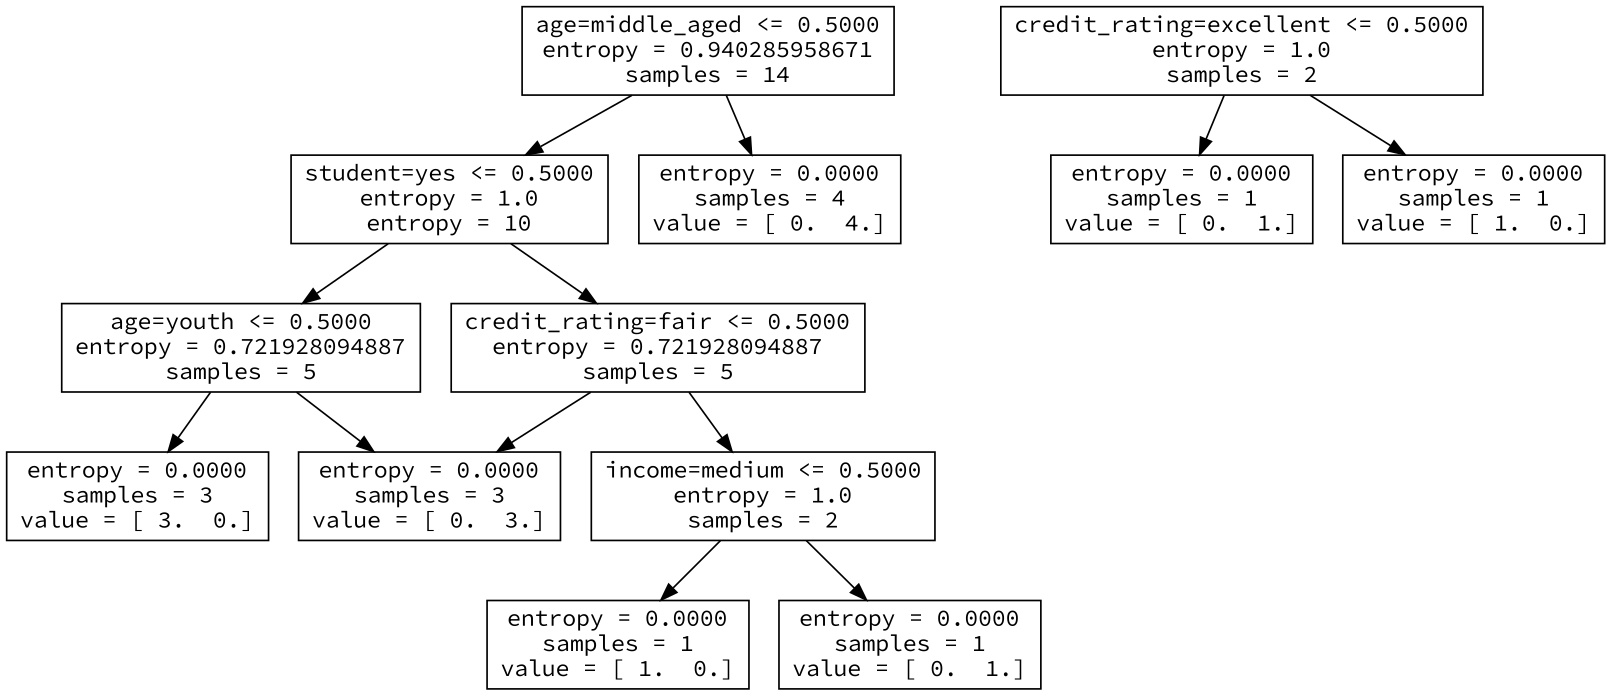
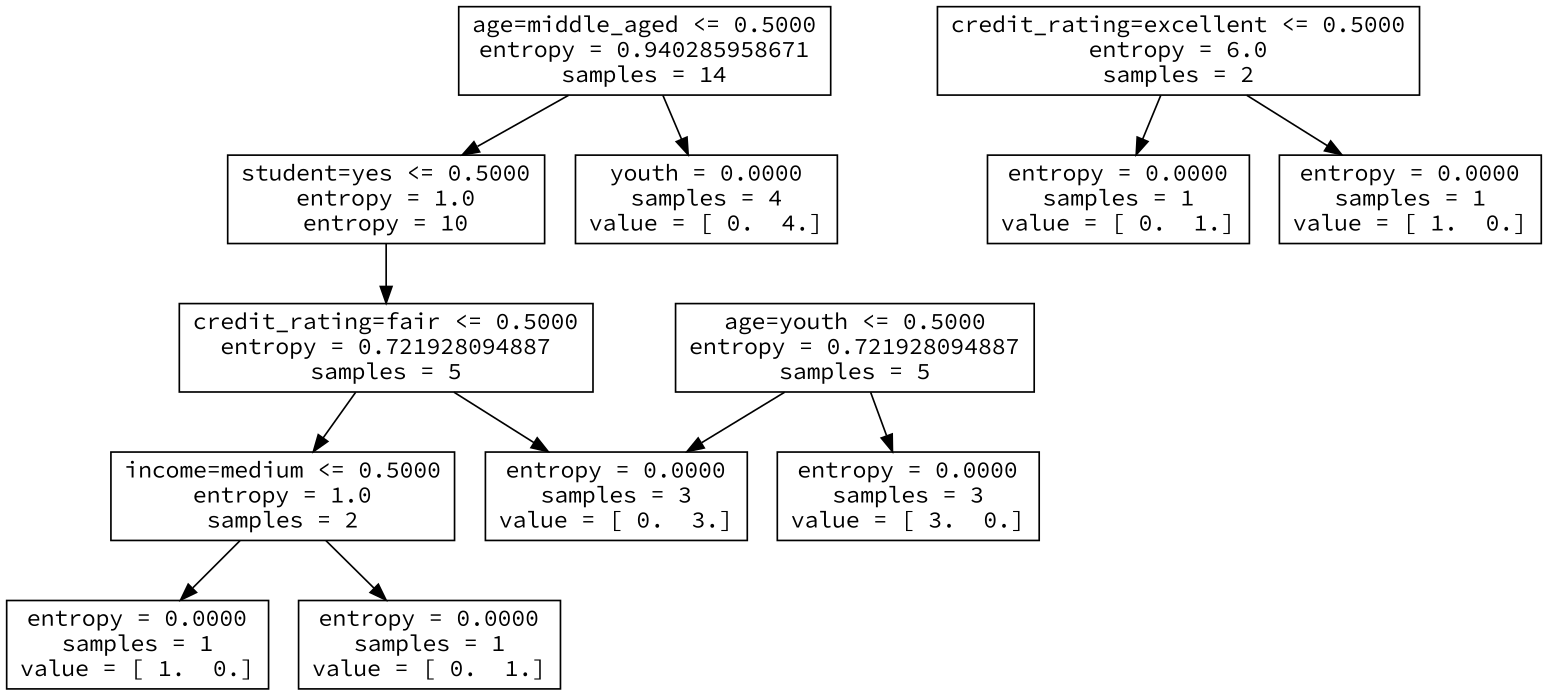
node "credit_rating=excellent <= 0.5000 entropy = 1.0 samples = 2": label "credit_rating=excellent <= 0.5000 entropy = 1.0 samples = 2" -> "credit_rating=excellent <= 0.5000 entropy = 6.0 samples = 2"
node "entropy = 0.0000 samples = 4 value = [ 0.  4.]": label "entropy = 0.0000 samples = 4 value = [ 0.  4.]" -> "youth = 0.0000 samples = 4 value = [ 0.  4.]"
edge "student=yes <= 0.5000 entropy = 1.0 entropy = 10" -> "age=youth <= 0.5000 entropy = 0.721928094887 samples = 5": removed
